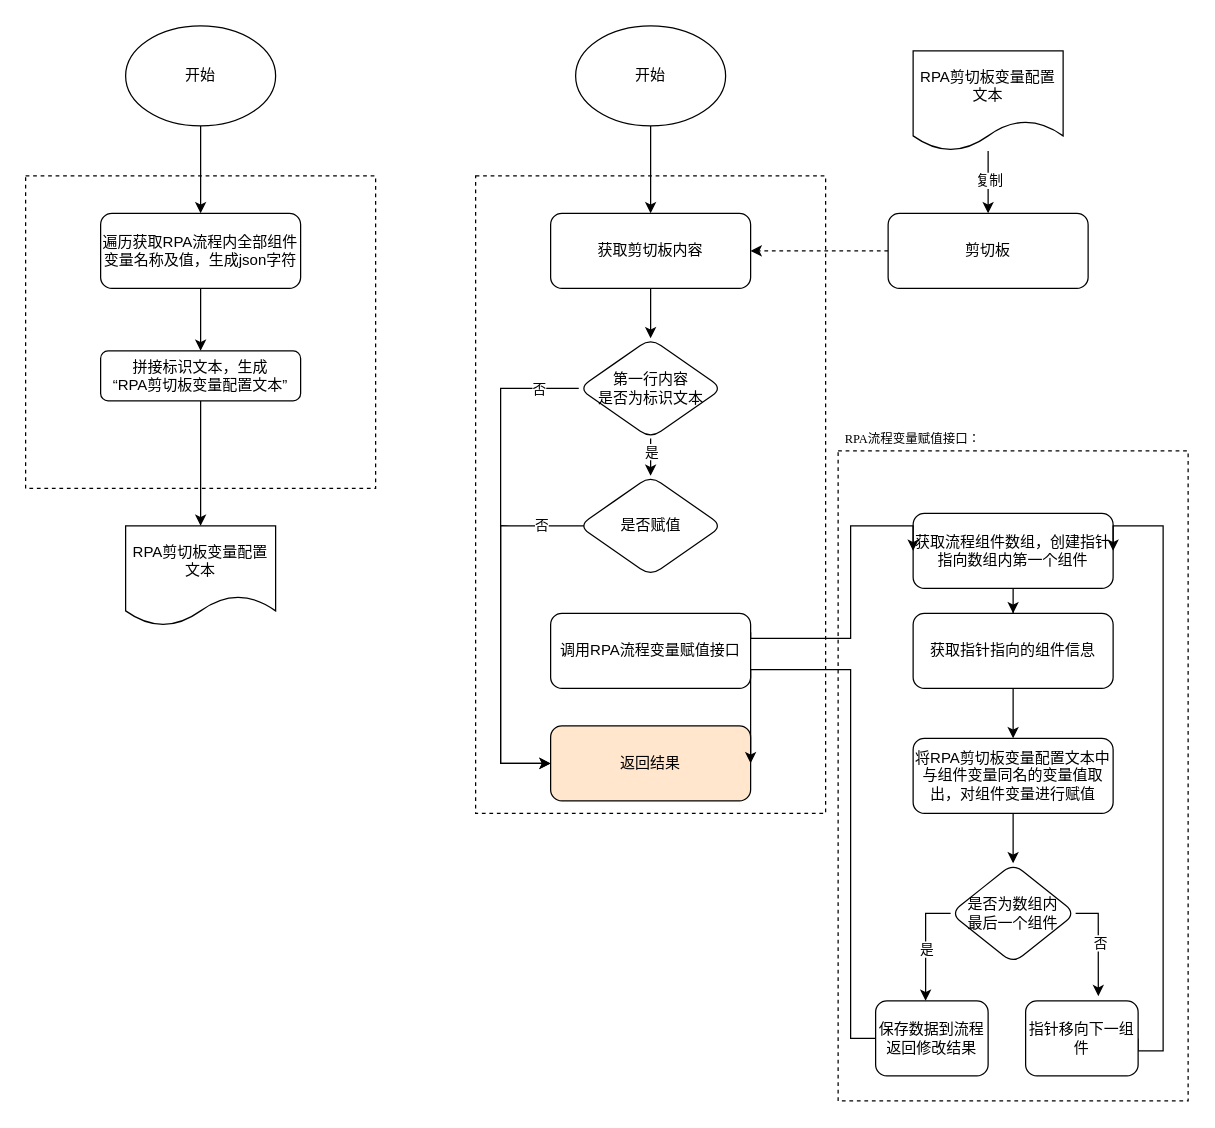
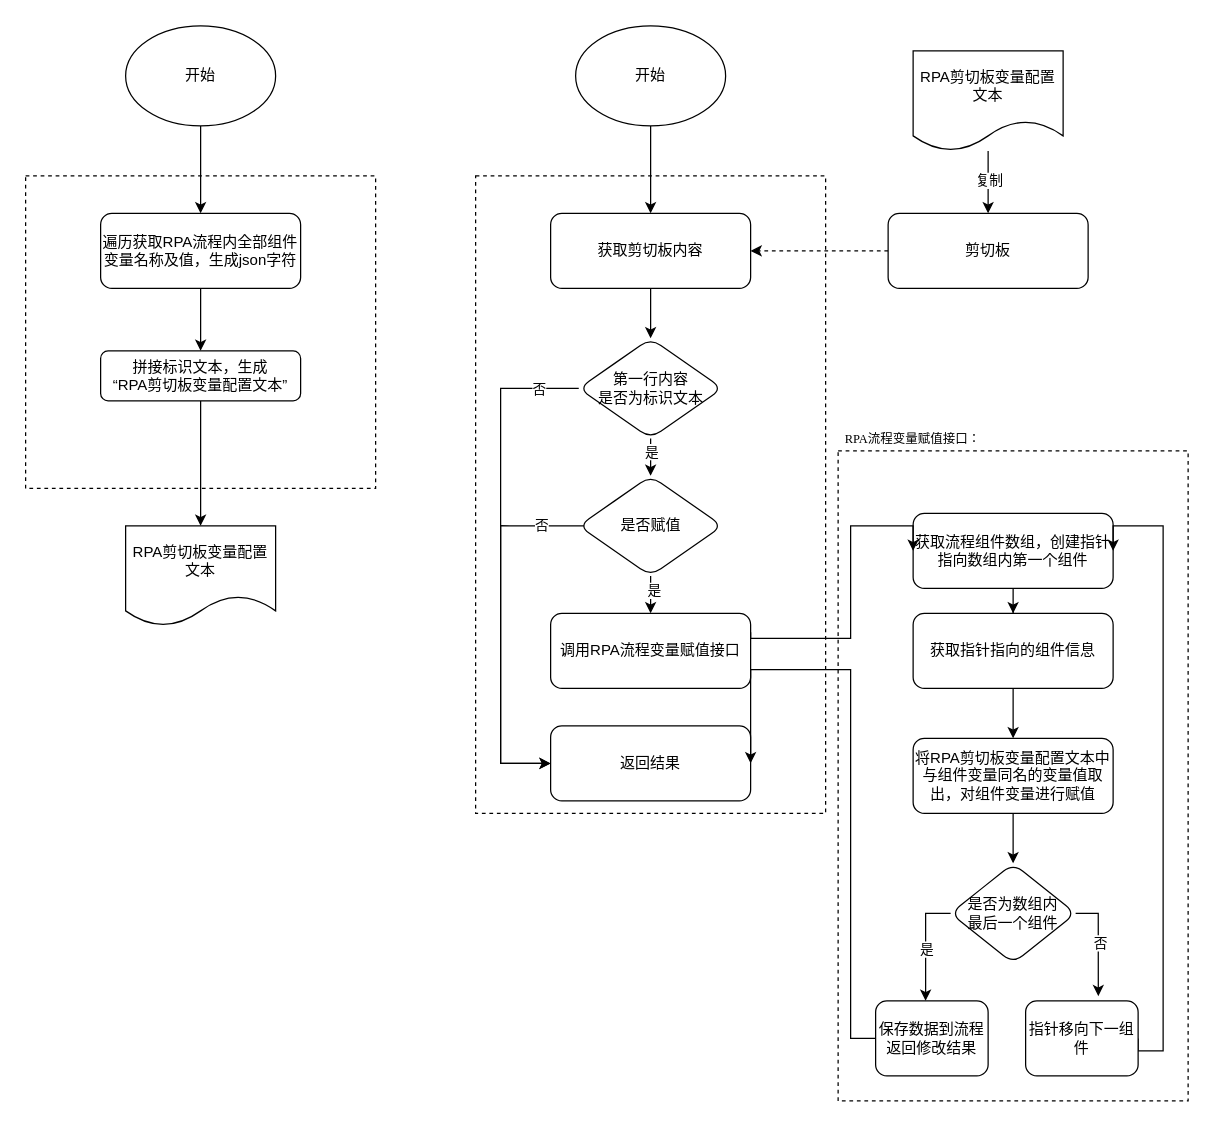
edge "是否赋值" -> "调用RPA流程变量赋值接口": added, label "是"
node "返回结果": fillcolor #ffe6cc -> #ffffff
